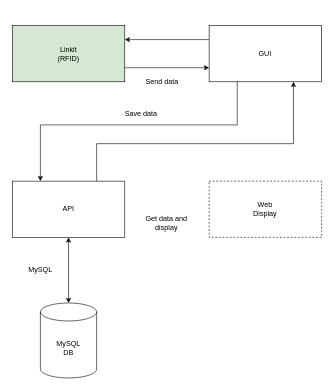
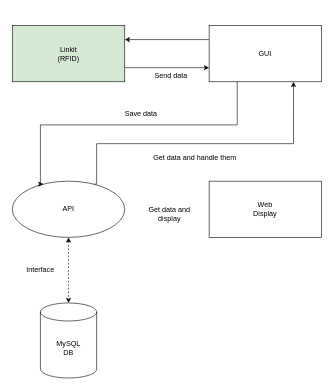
node "Send data": moved (162, 82) -> (171, 76)
node "Get data and handle them": added
node "API": shape rectangle -> ellipse
node "Web Display": style dashed -> solid
node "Get data and display": moved (167, 223) -> (170, 214)
node "MySQL": label "MySQL" -> "Interface"
edge "API" -- "MySQL DB": style solid -> dashed
